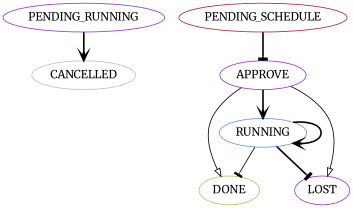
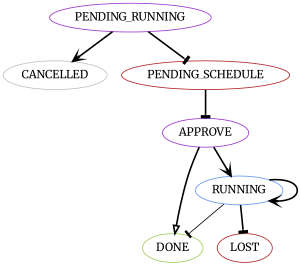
edge "PENDING_RUNNING" -> "PENDING_SCHEDULE": added
edge "APPROVE" -> "LOST": removed
edge "APPROVE" -> "DONE": style solid -> bold
node "LOST": color darkorchid3 -> firebrick
